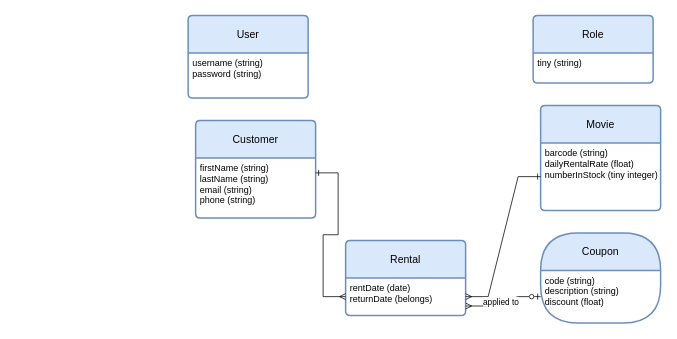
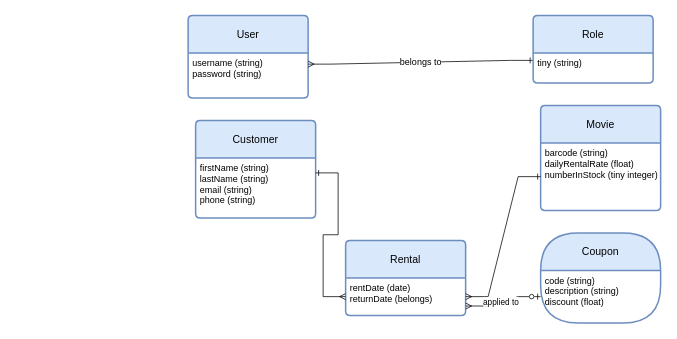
edge "tiny (string)" -- "username (string) password (string)": added, label "belongs to"
